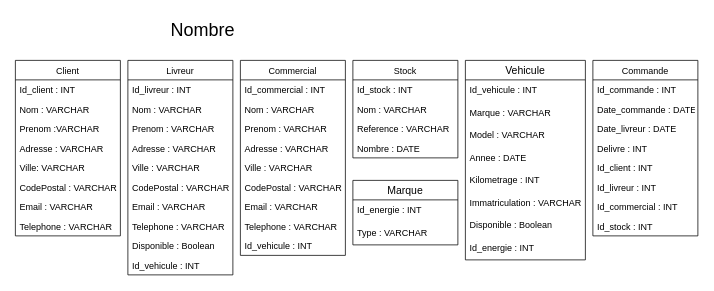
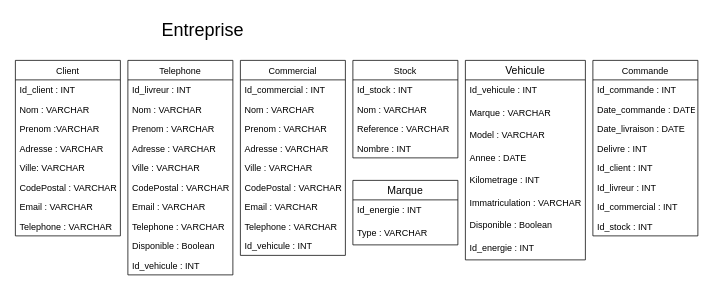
node "Nombre": label "Nombre" -> "Entreprise"
node "Livreur": label "Livreur" -> "Telephone"
node "Date_livreur : DATE": label "Date_livreur : DATE" -> "Date_livraison : DATE"
node "Nombre : DATE": label "Nombre : DATE" -> "Nombre : INT"
